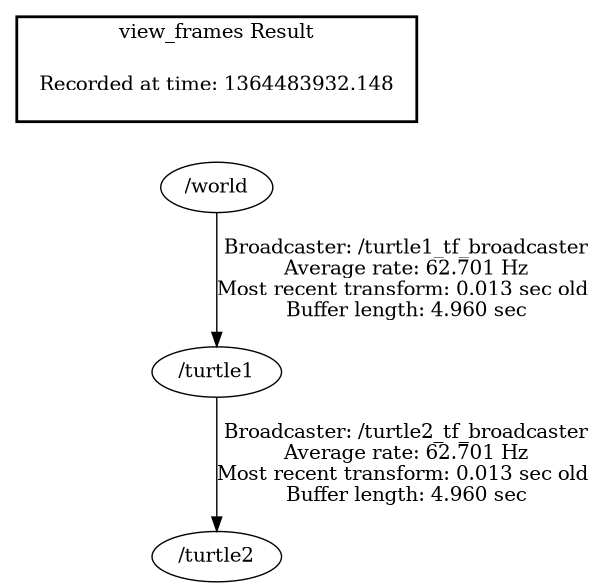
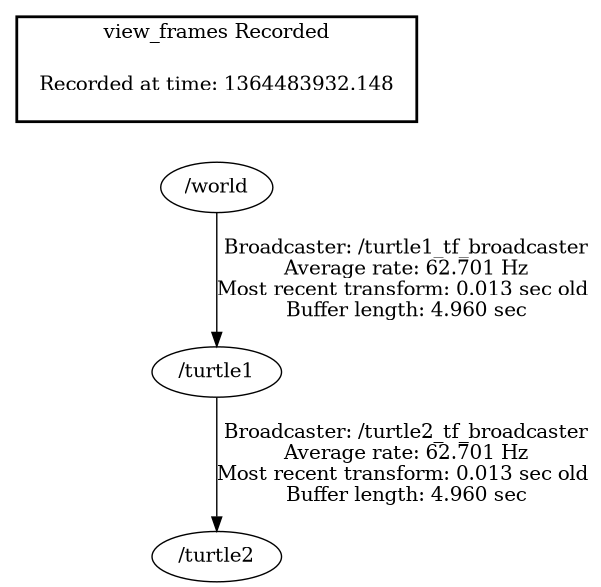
cluster "view_frames Result": label "view_frames Result" -> "view_frames Recorded"
